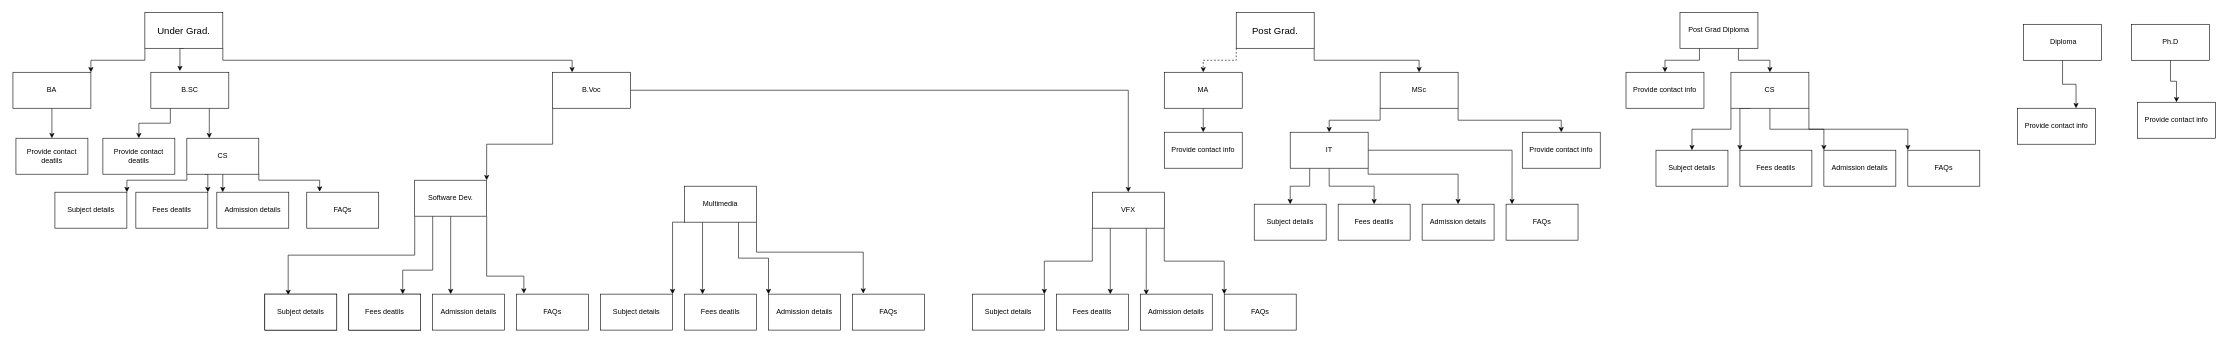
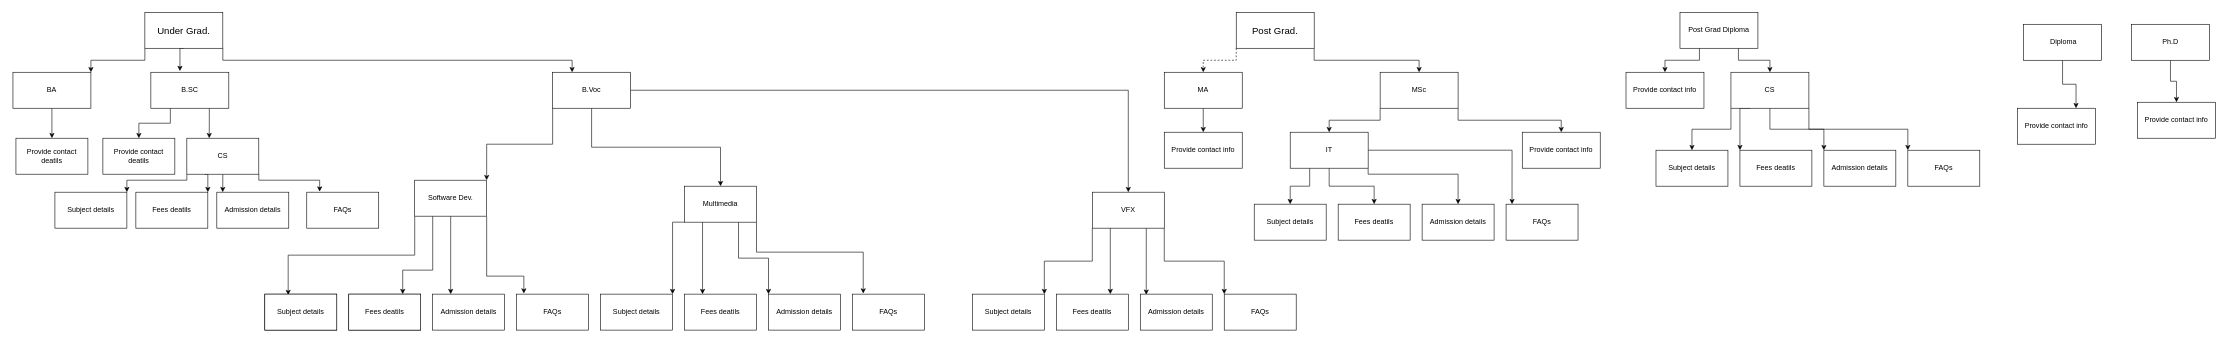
edge "B.Voc" -> "Multimedia": added
